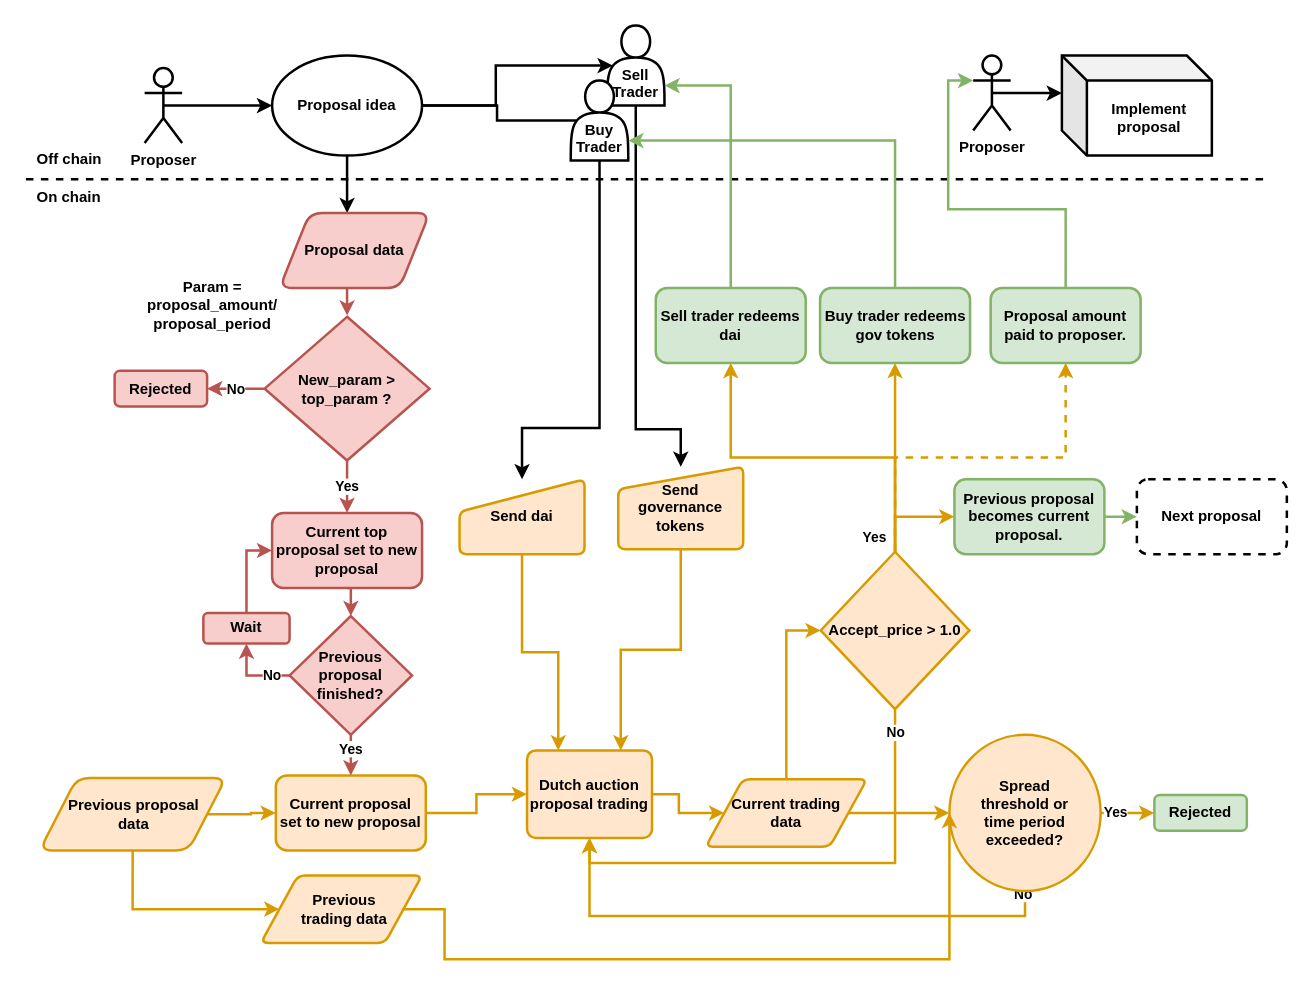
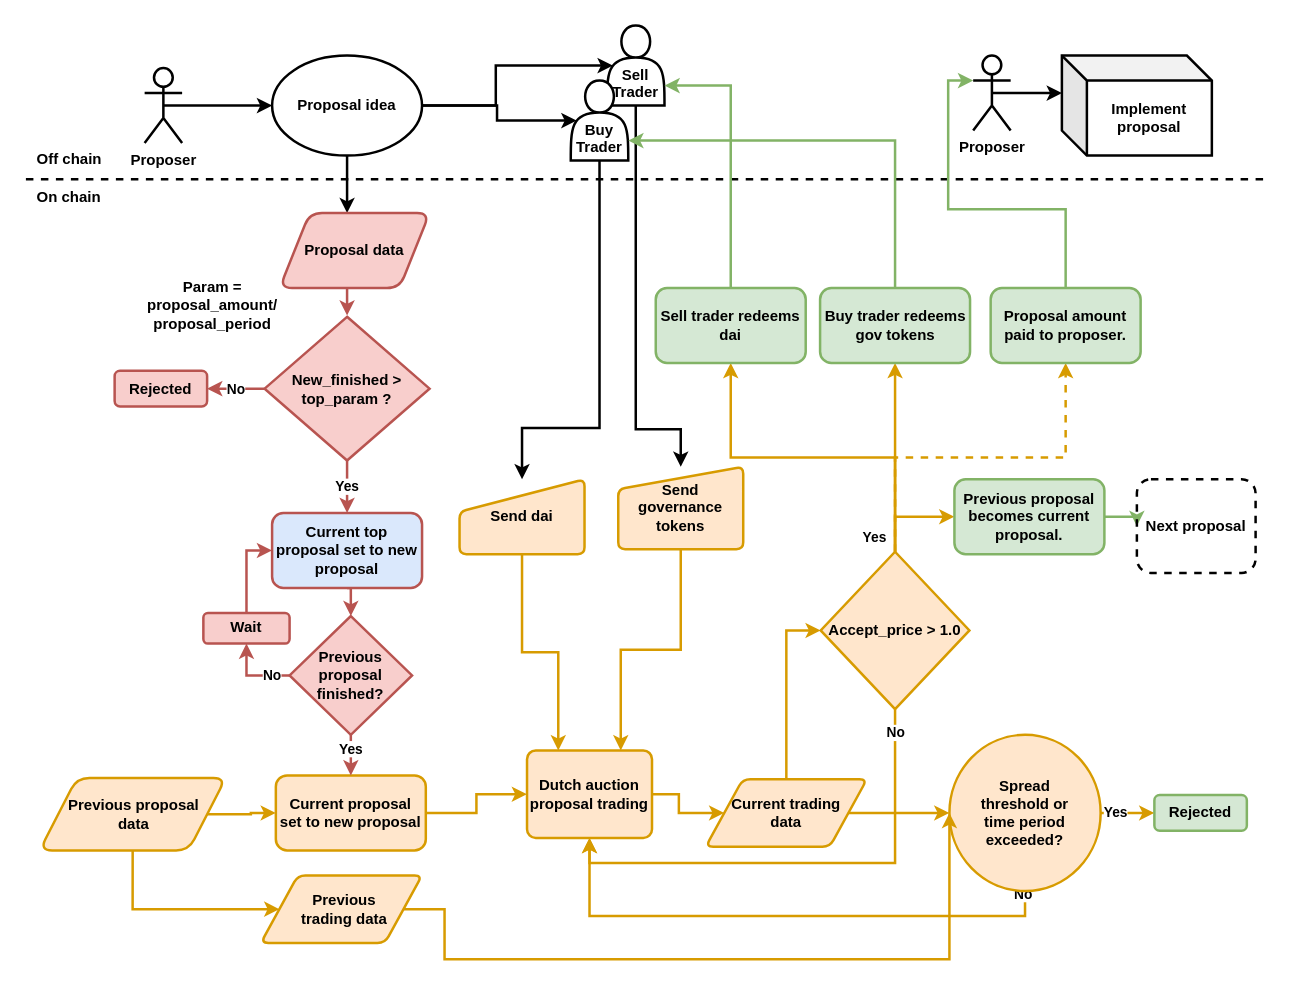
edge "Proposal idea" -- "Buy Trader": arrowhead none -> classic
node "New_param > top_param ?": label "New_param > top_param ?" -> "New_finished > top_param ?"
node "Next proposal": size 150x75 -> 119x94
node "Current top proposal set to new proposal": fillcolor #f8cecc -> #dae8fc
